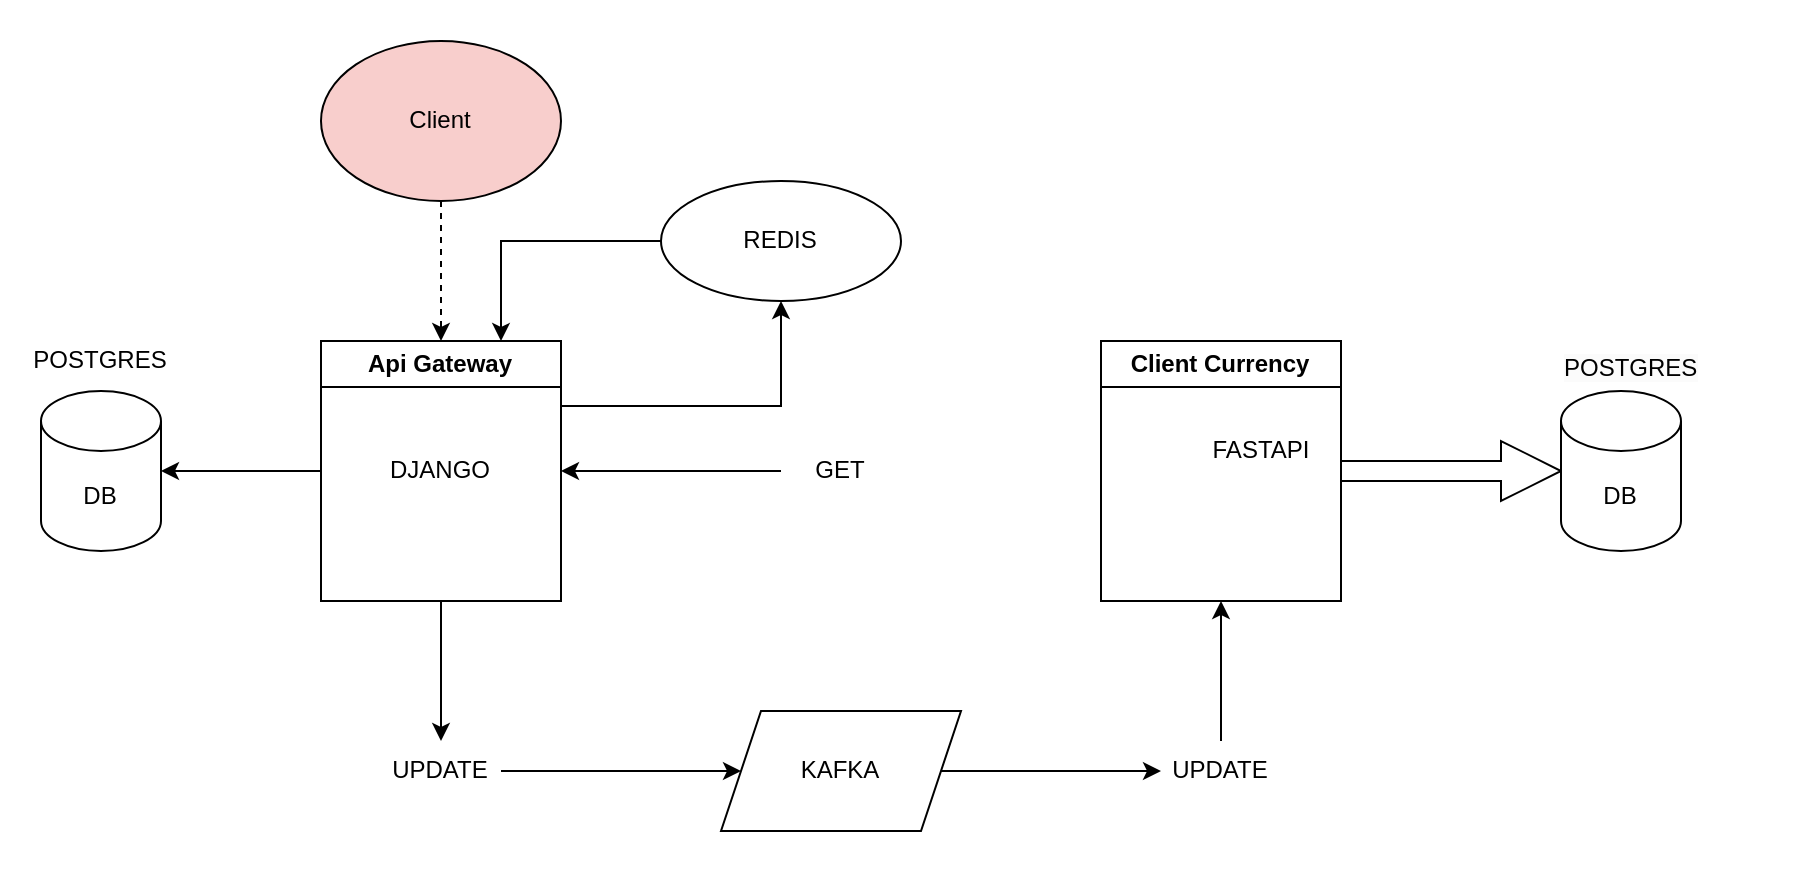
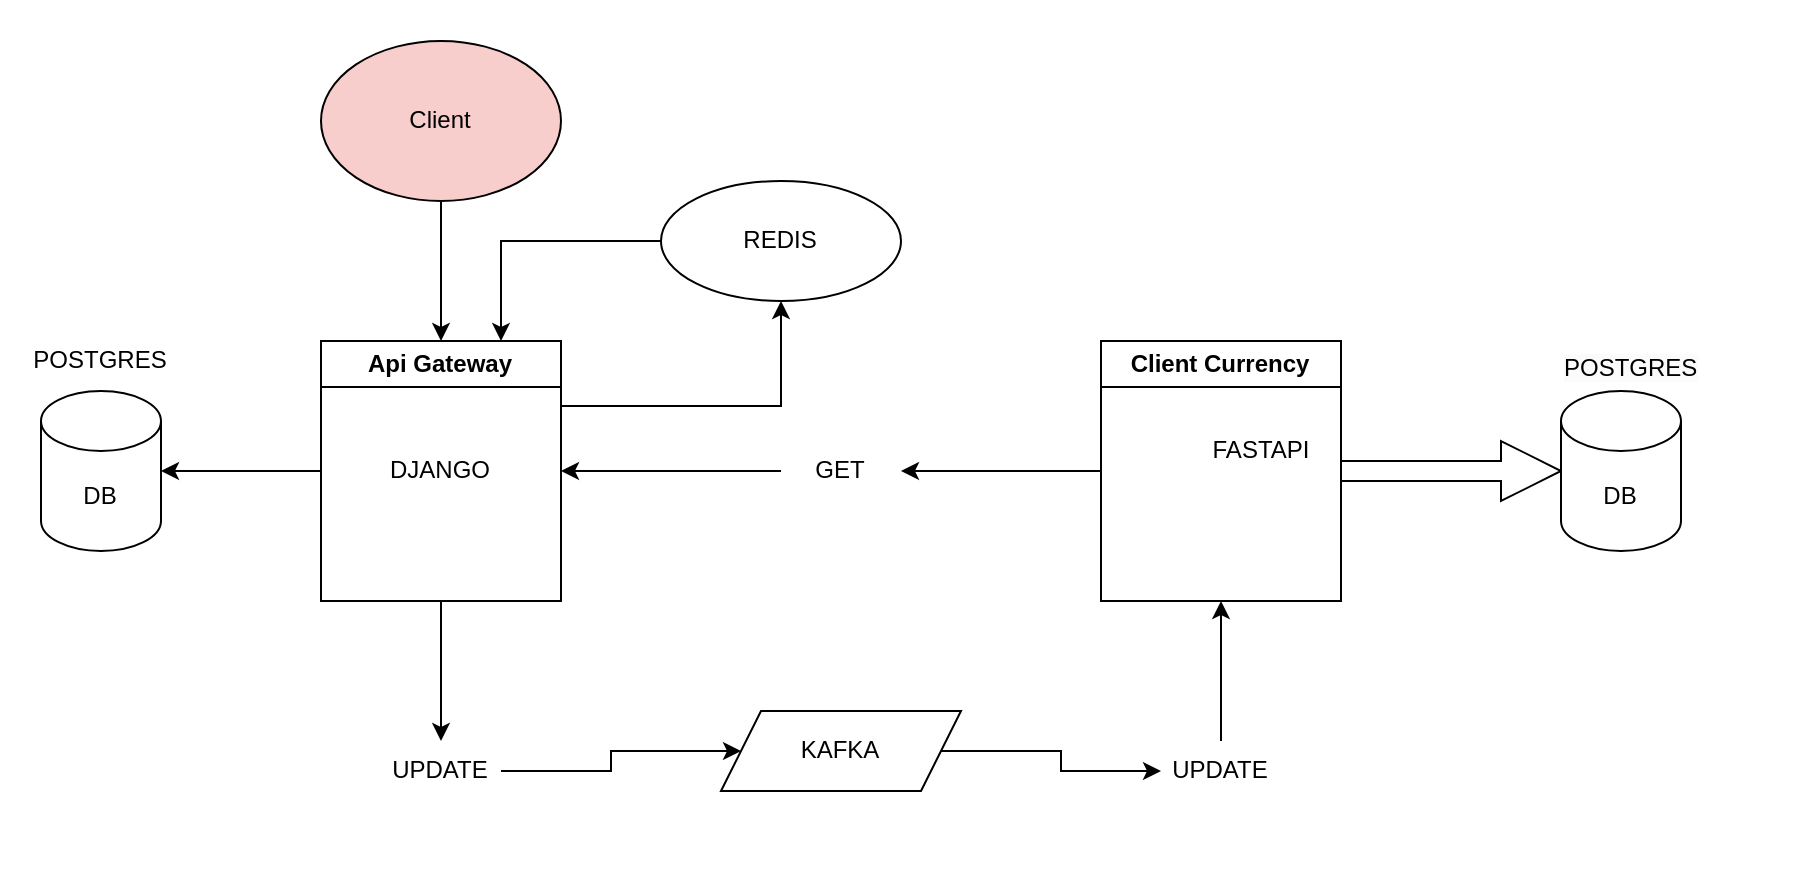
edge "Client" -> "Api Gateway": style dashed -> solid
edge "Client Currency" -> "GET": added
node "KAFKA": size 240x120 -> 240x80
